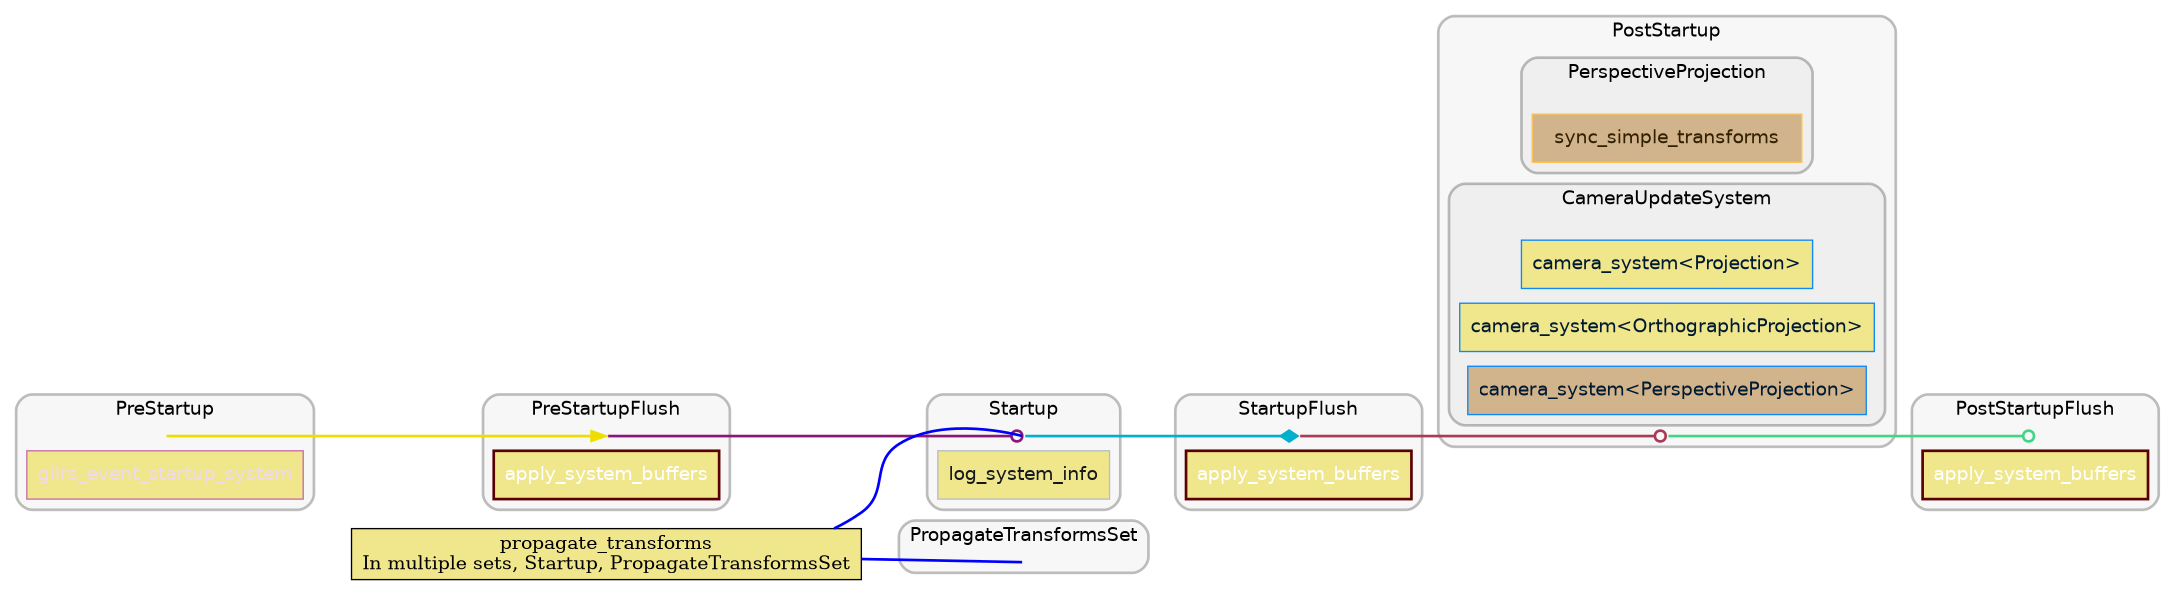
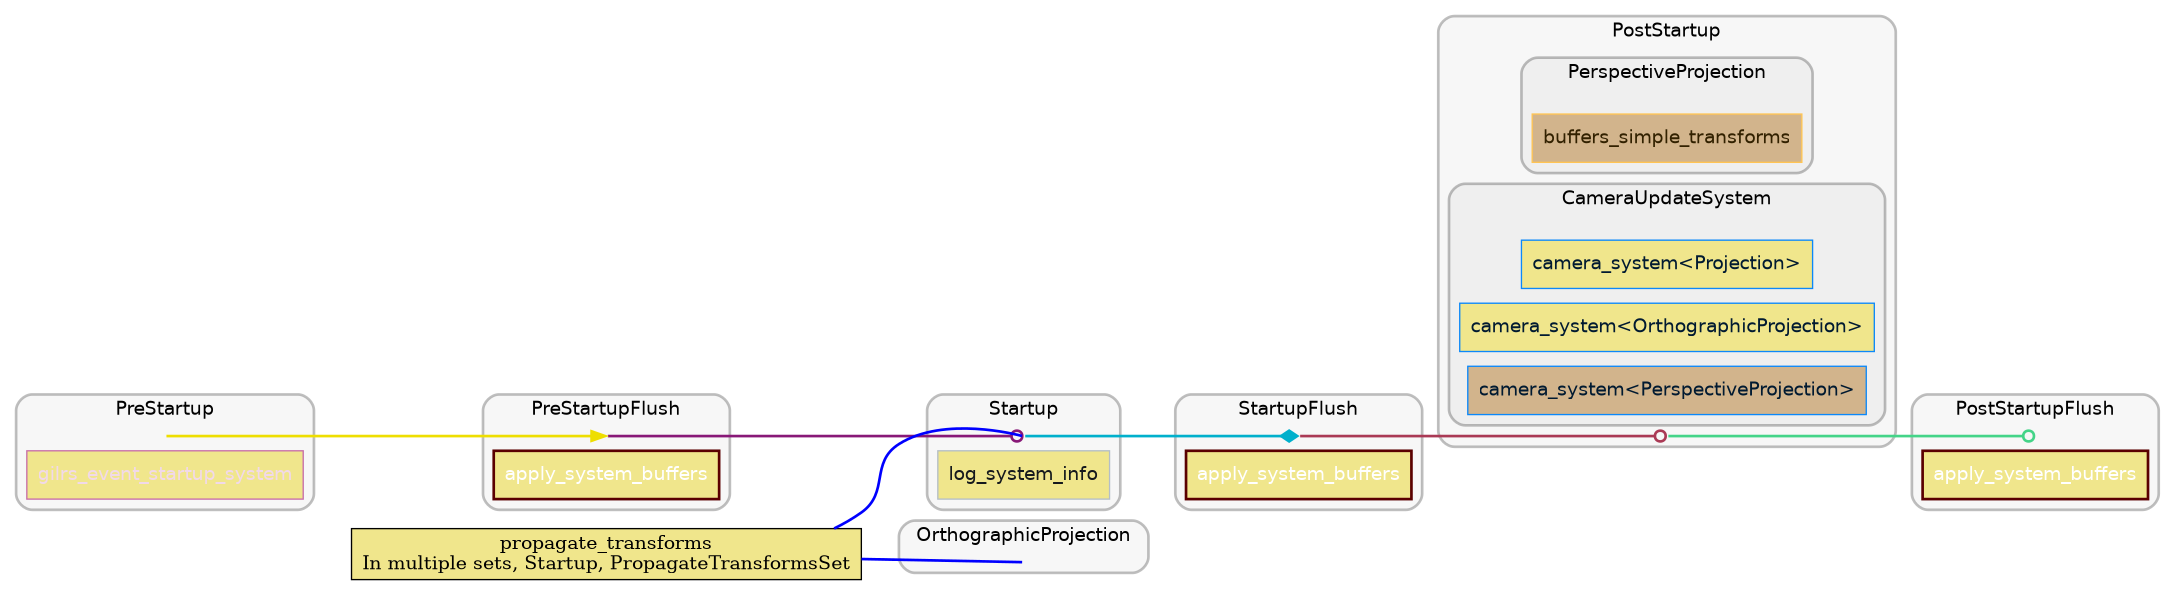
node "sync_simple_transforms": label "sync_simple_transforms" -> "buffers_simple_transforms"
cluster "PropagateTransformsSet": label "PropagateTransformsSet" -> "OrthographicProjection"
